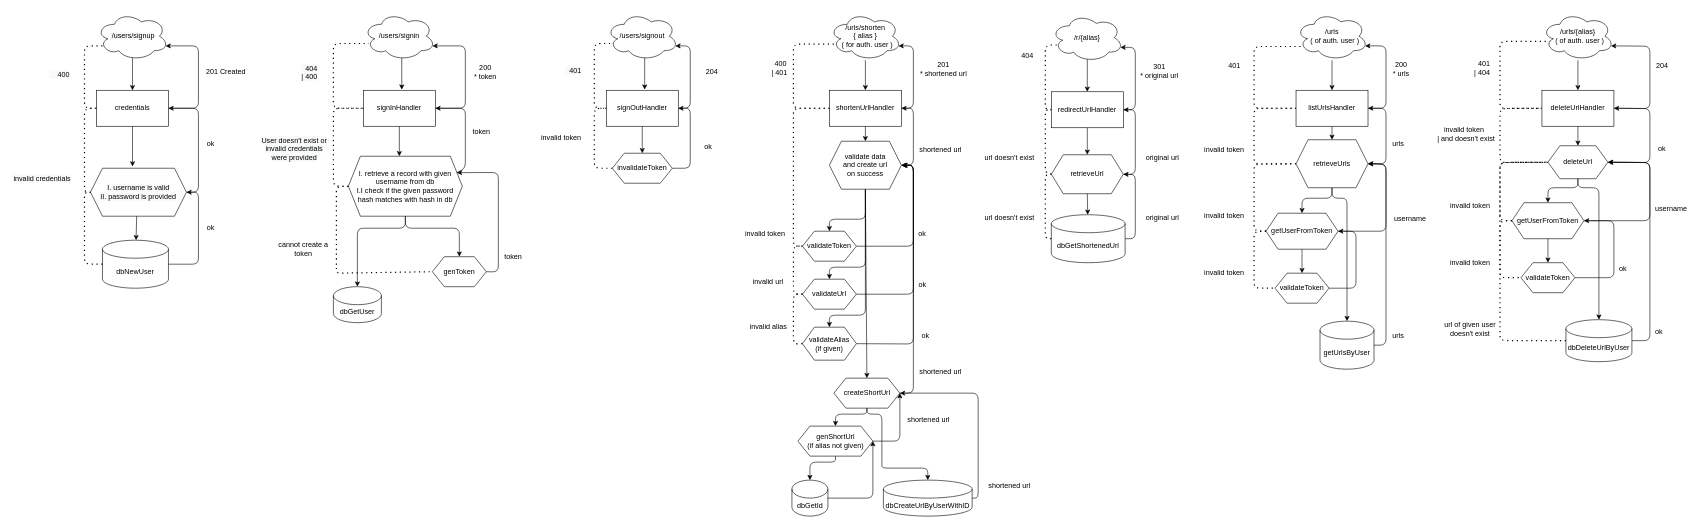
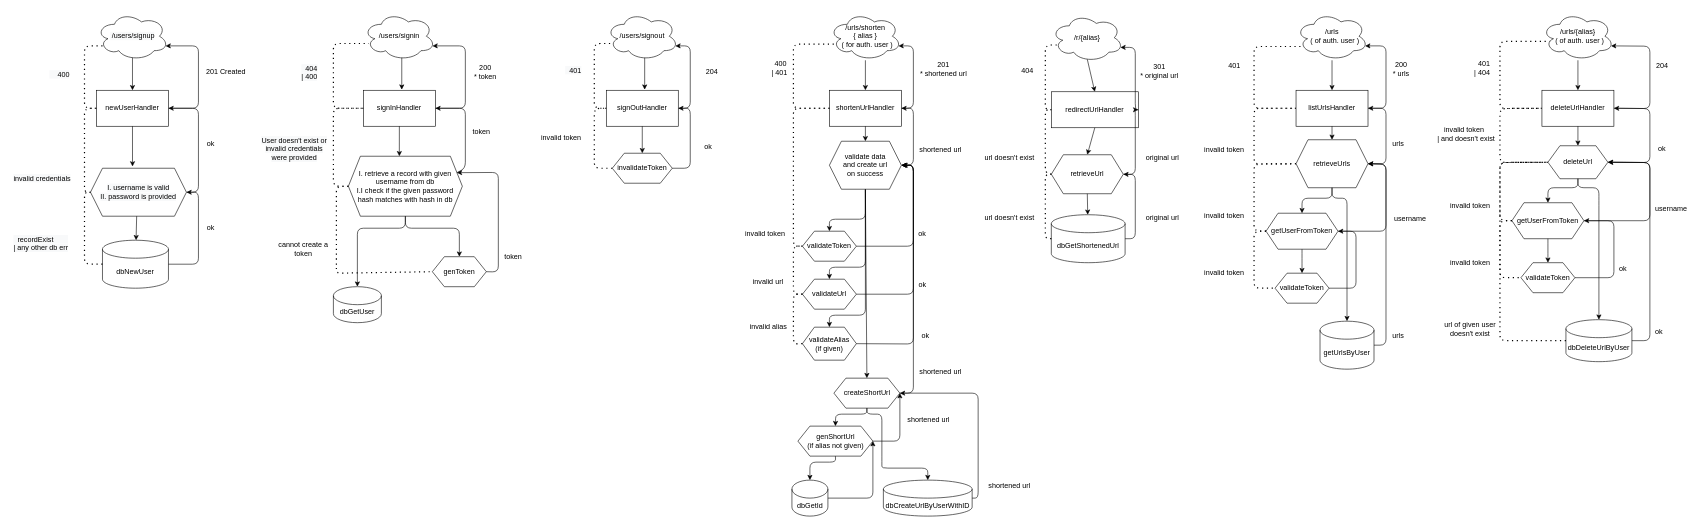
node "404": moved (1028, 56) -> (1028, 71)
node "credentials": label "credentials" -> "newUserHandler"
node "redirectUrlHandler": size 72x36 -> 87x36
node "recordExist | any other db err": added
